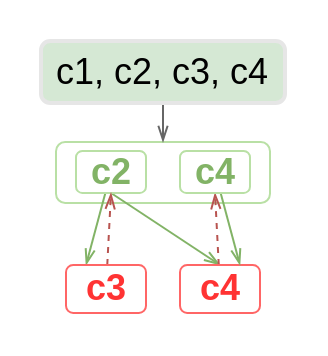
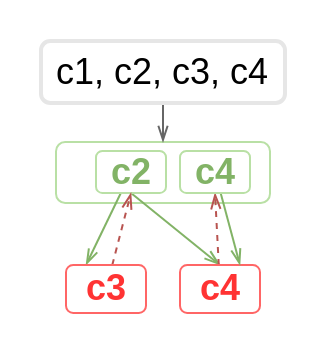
node "c1, c2, c3, c4": fillcolor #d5e8d4 -> #ffffff
node "c2": moved (111, 172) -> (131, 172)
